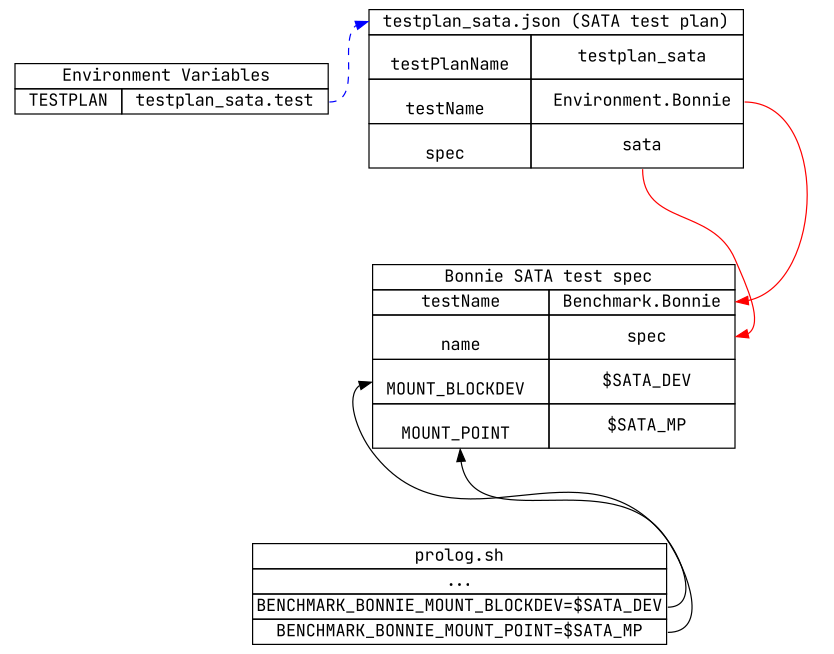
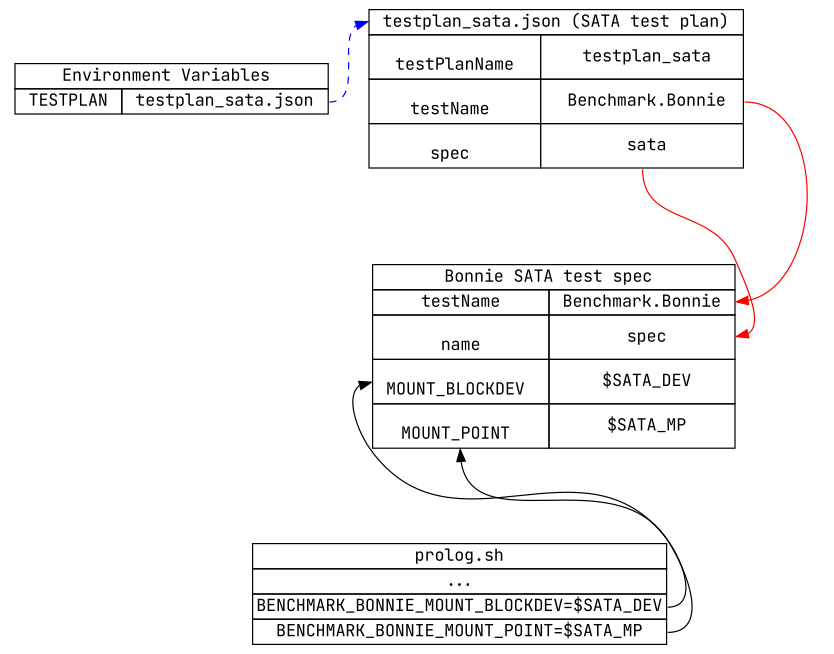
node "Environment Variables": text "testplan_sata.test" -> "testplan_sata.json"
node "testplan_sata.json (SATA test plan)": text "Environment.Bonnie" -> "Benchmark.Bonnie"
